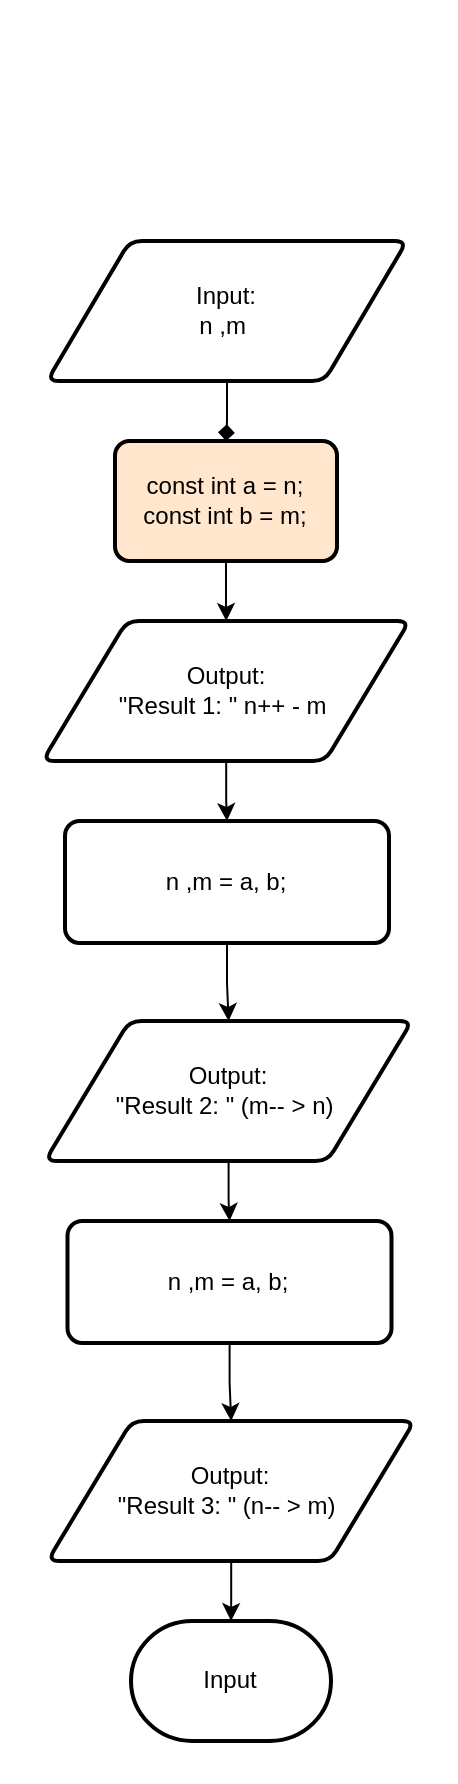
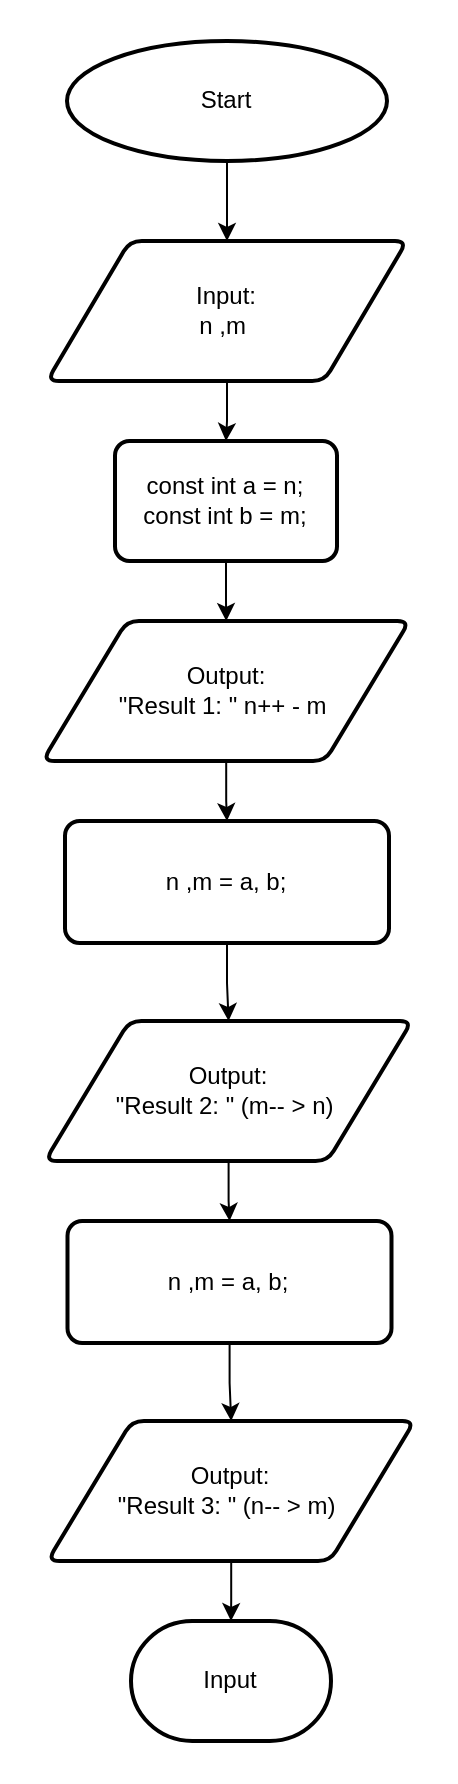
node "Start": added
edge "Start" -> "Input: n ,m": added
edge "Input: n ,m" -> "const int a = n; const int b = m;": arrowhead diamond -> classic
node "const int a = n; const int b = m;": fillcolor #ffe6cc -> #ffffff
